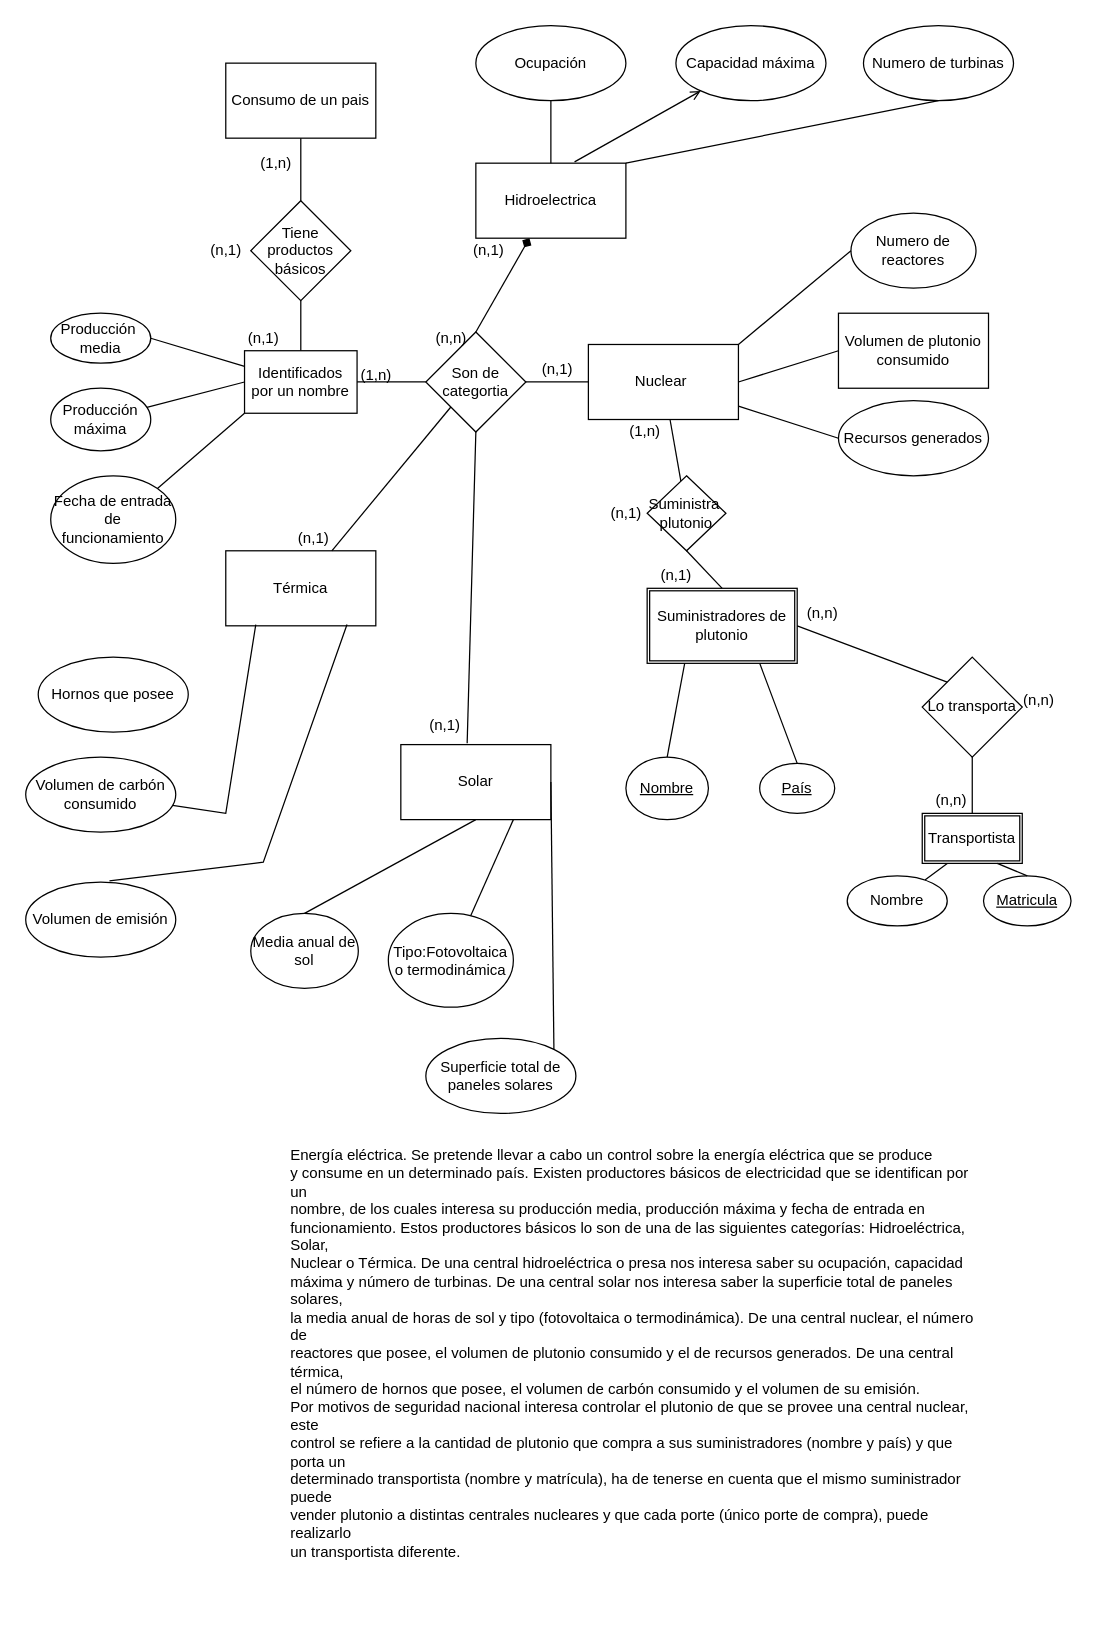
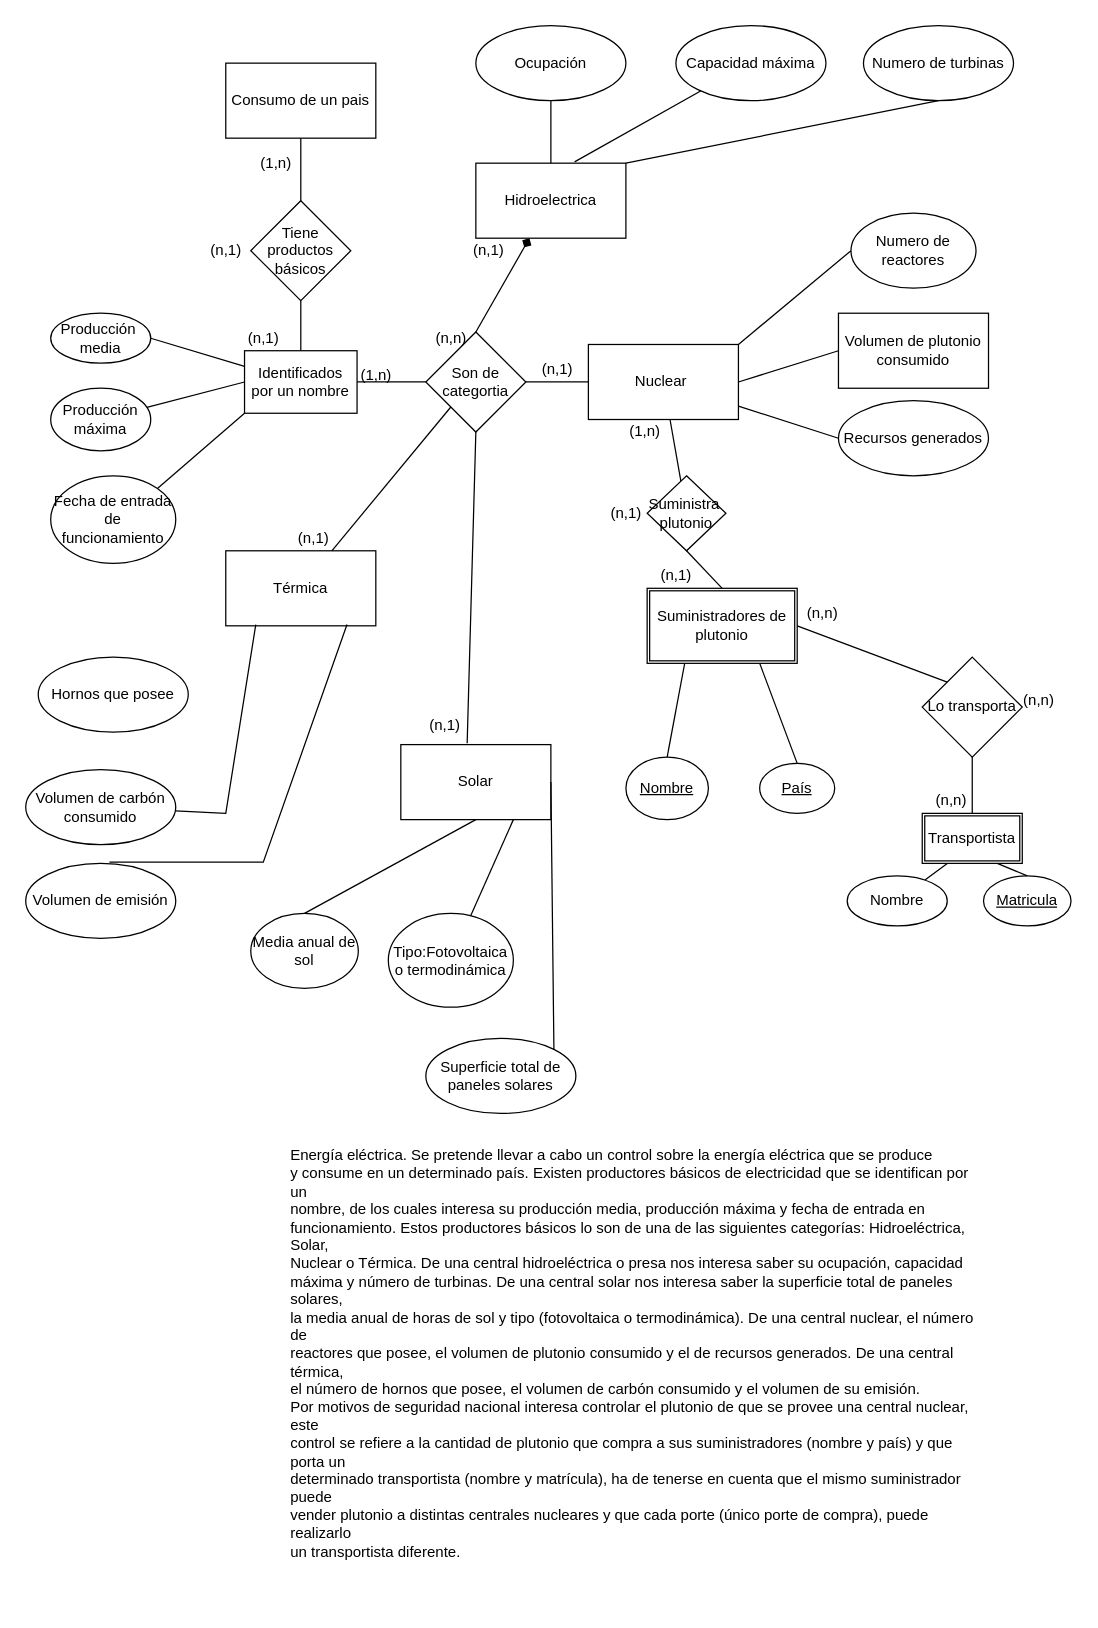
edge "Hidroelectrica" -> "Capacidad máxima": arrowhead open -> none
node "Volumen de carbón consumido": moved (101, 794) -> (101, 807)
node "Volumen de emisión": moved (101, 919) -> (101, 901)
